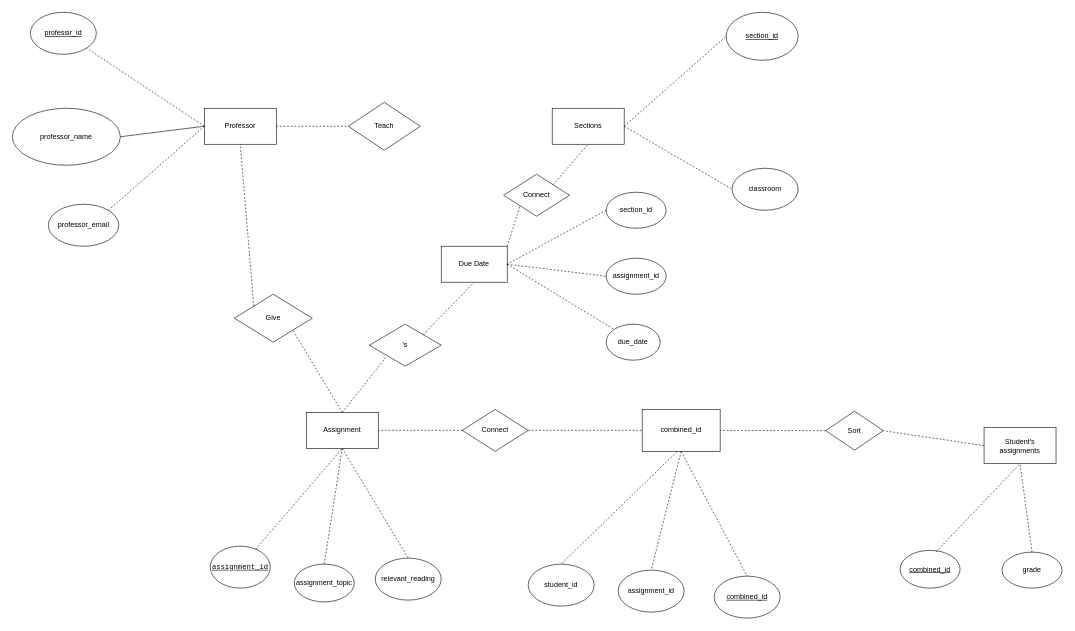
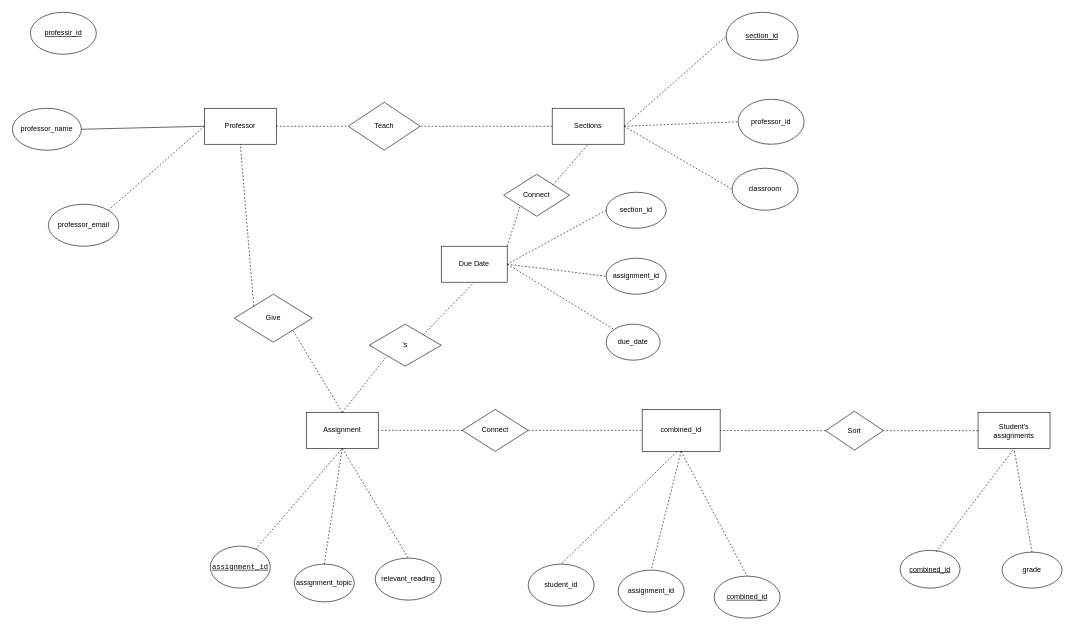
edge "professir_id" -- "Professor": removed
node "professor_id": added
edge "professor_id" -- "Sections": added
edge "Teach" -- "Sections": added
node "professor_name": size 108x57 -> 69x42
node "Student's assignments": moved (1020, 446) -> (1014, 431)
